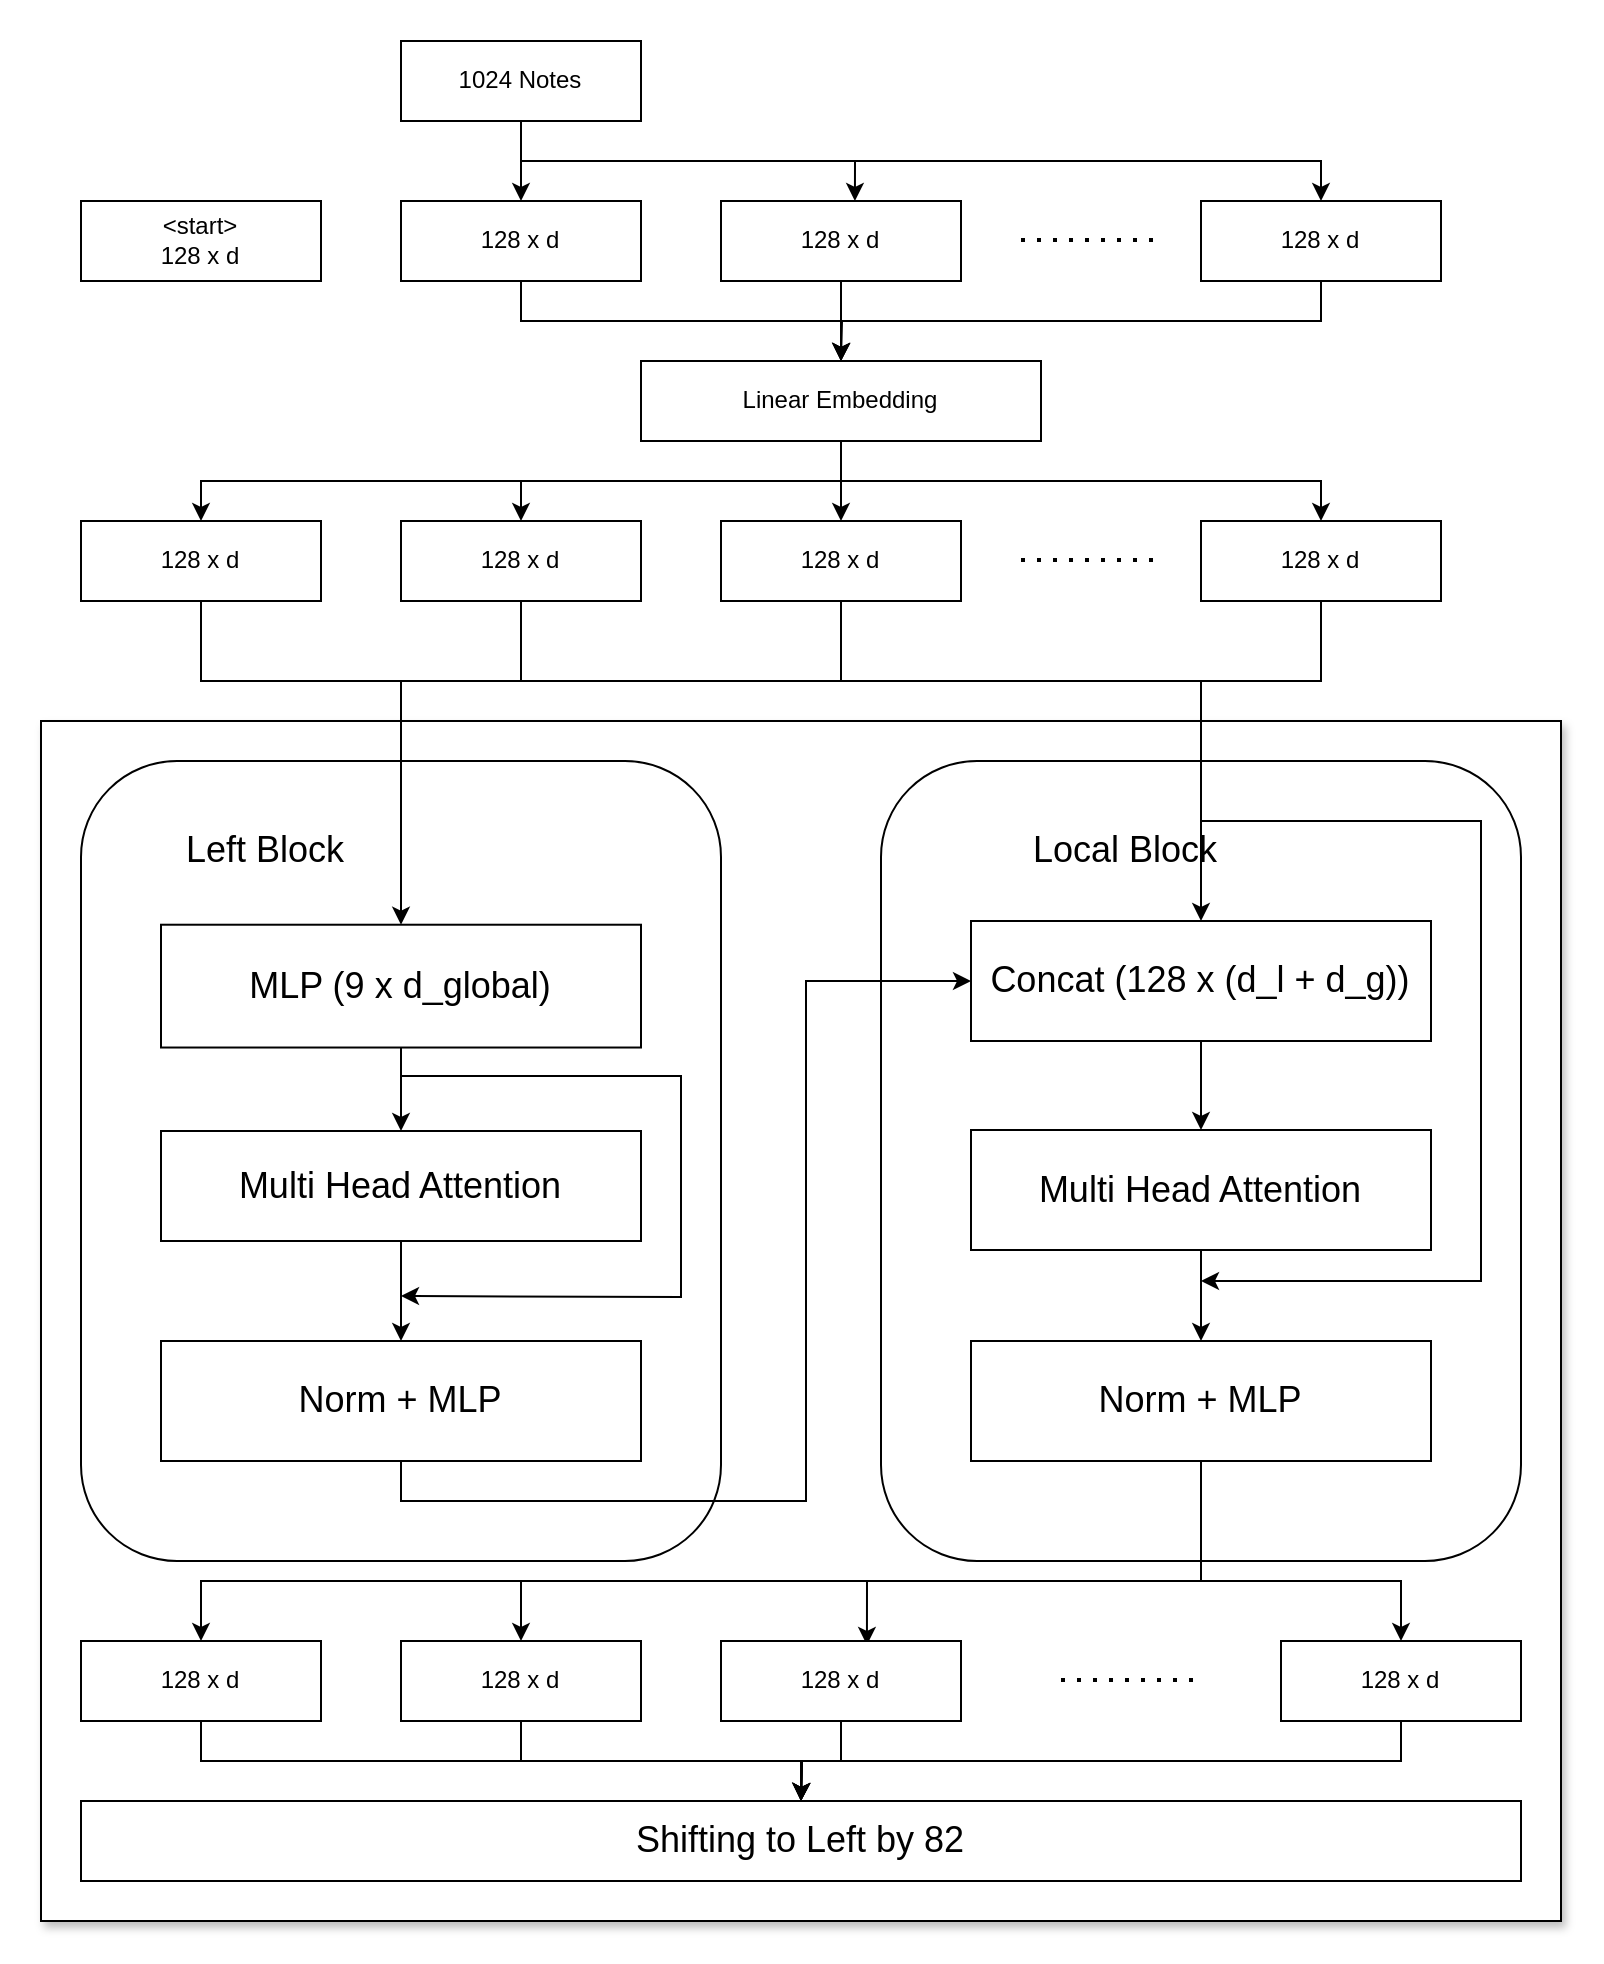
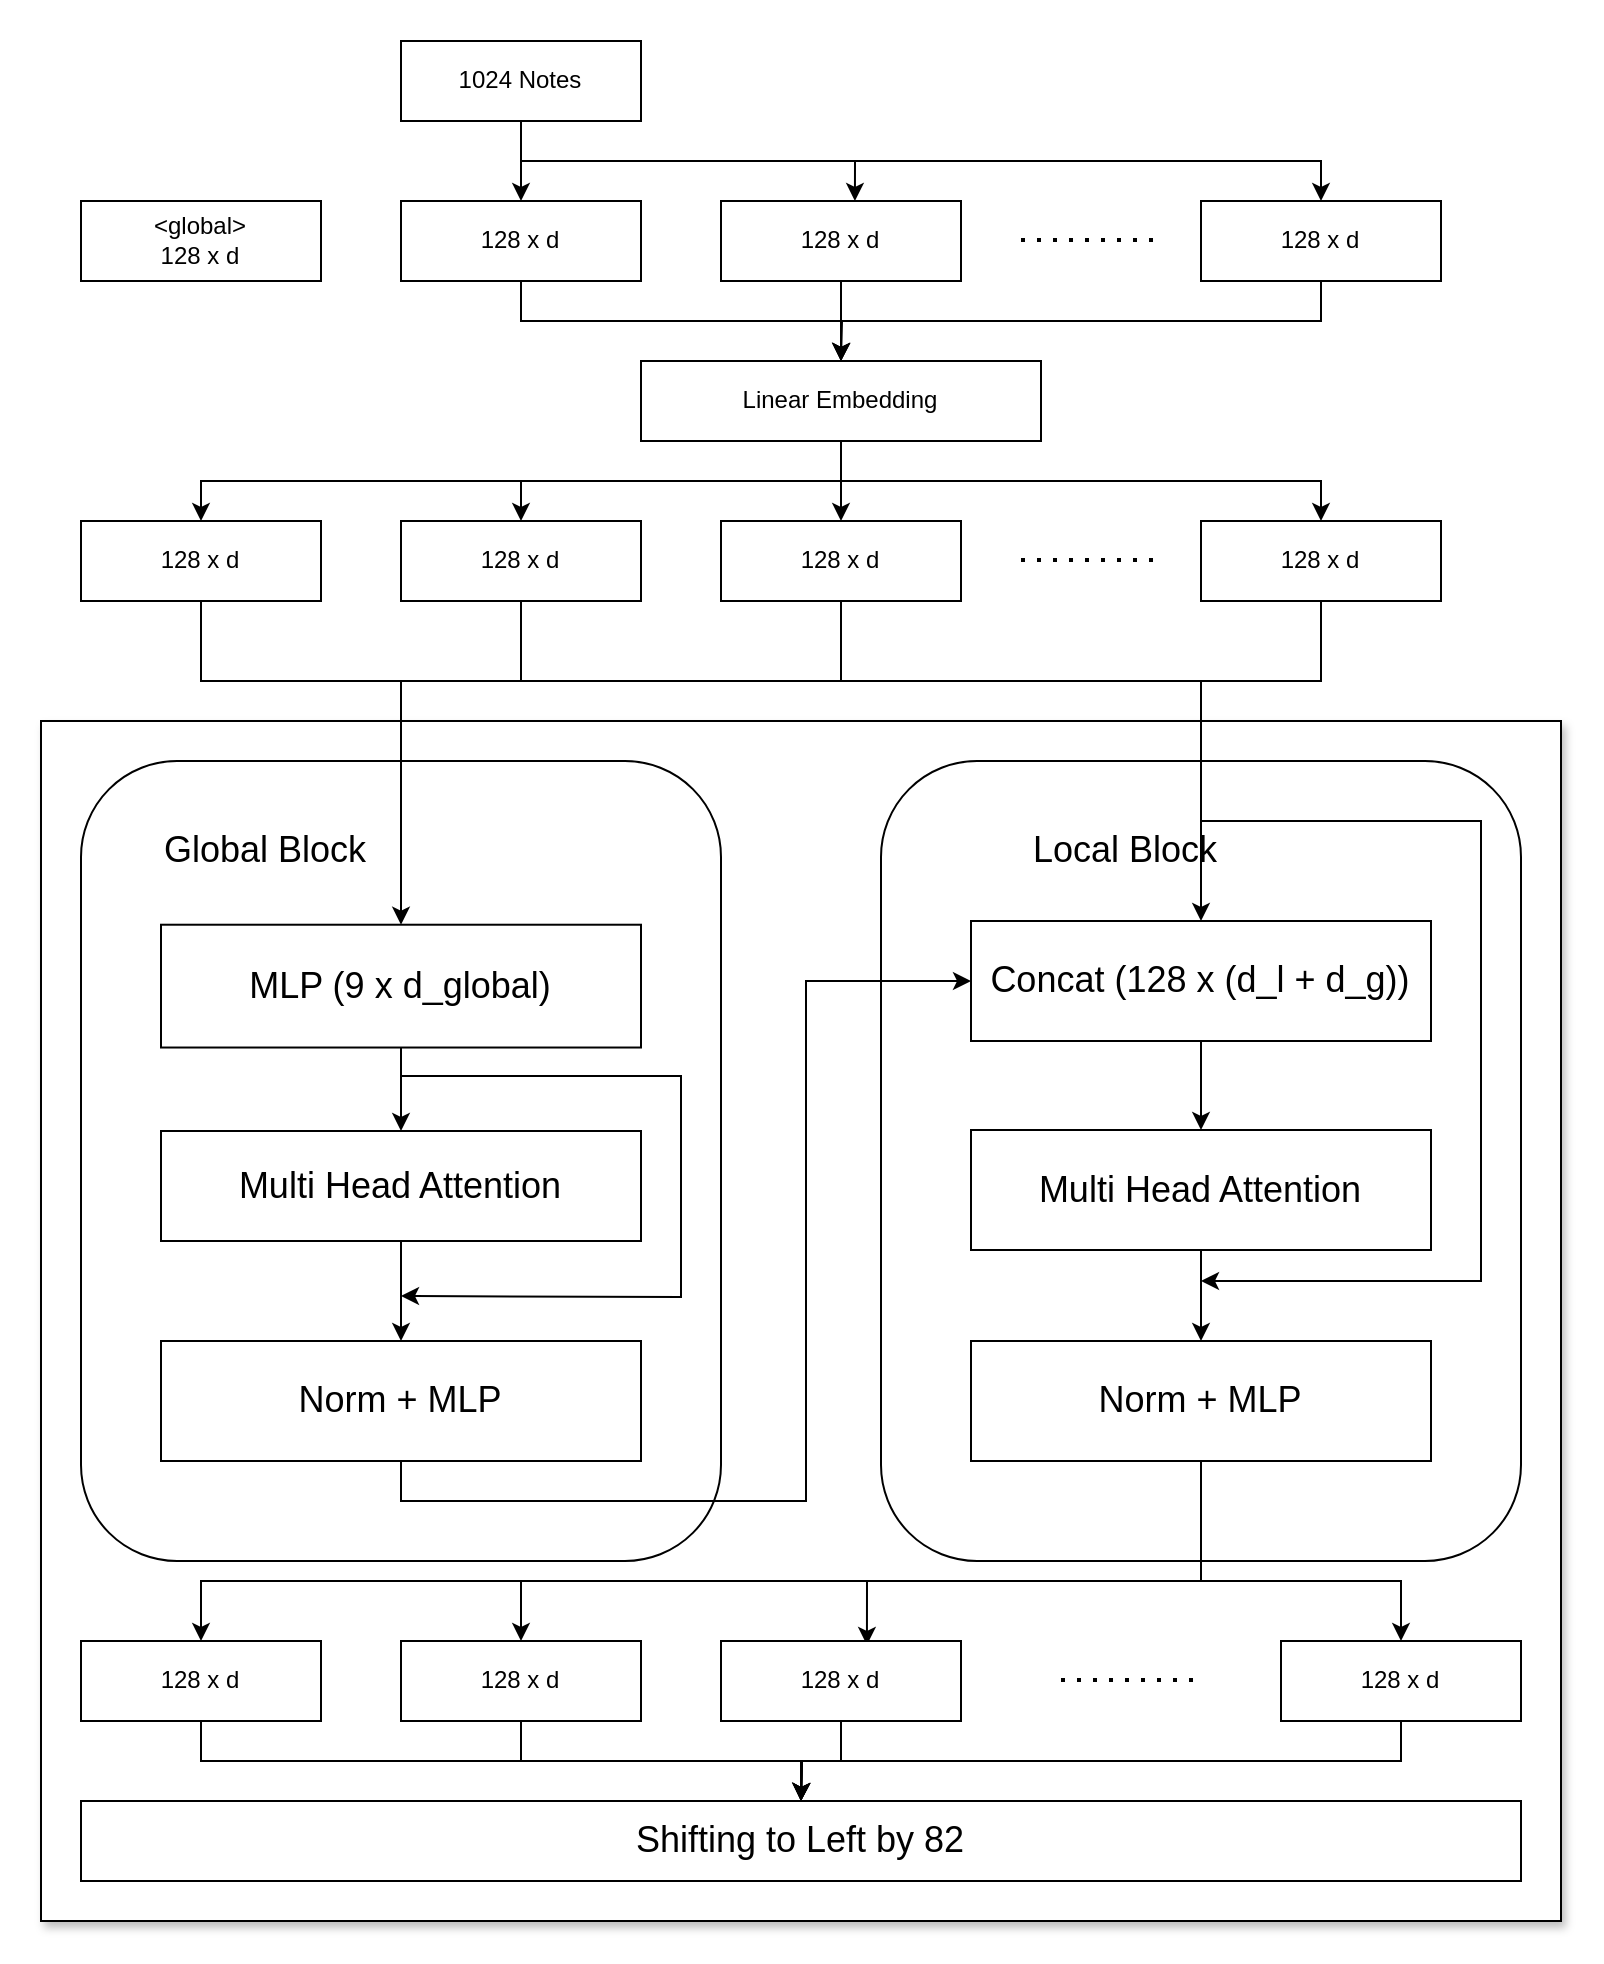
node "<start> 128 x d": label "<start> 128 x d" -> "<global> 128 x d"
node "Left Block": label "Left Block" -> "Global Block"
